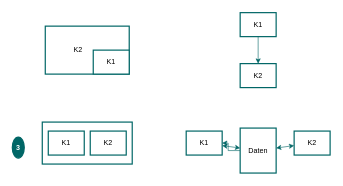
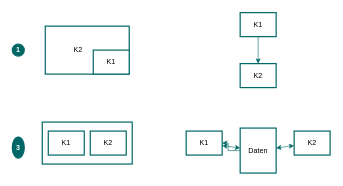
node "1": added
